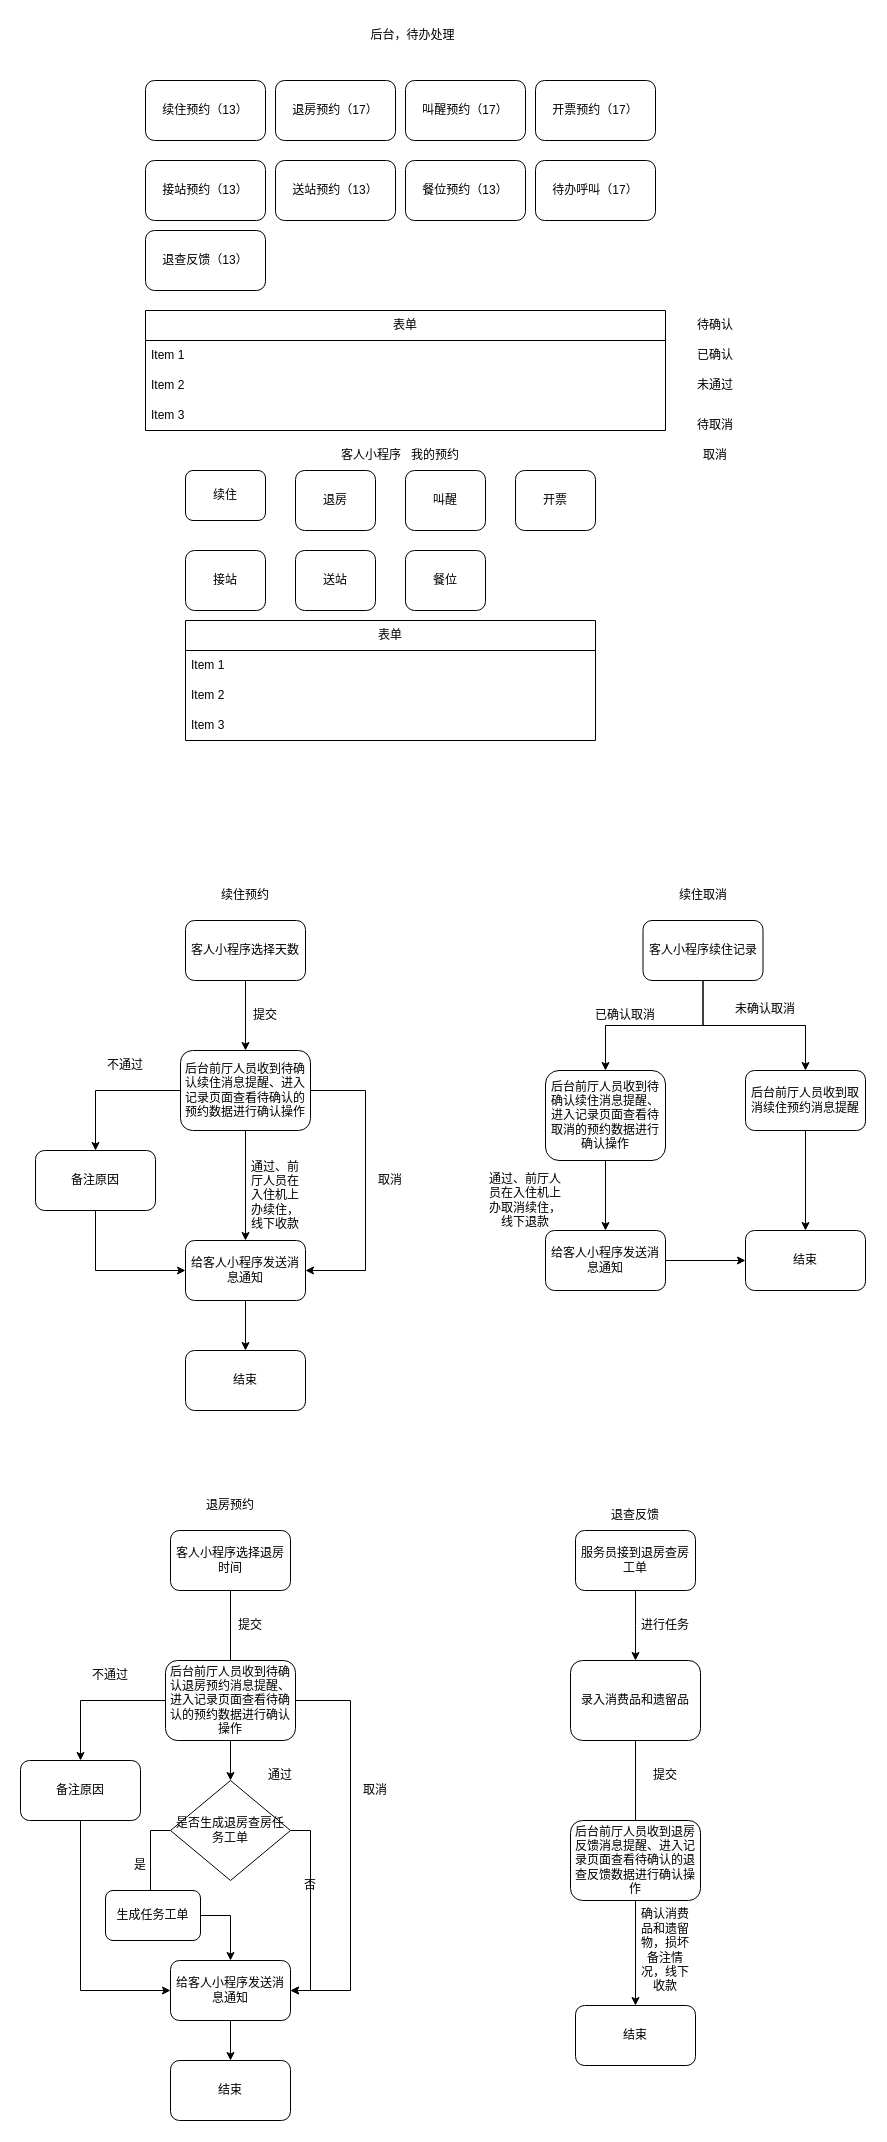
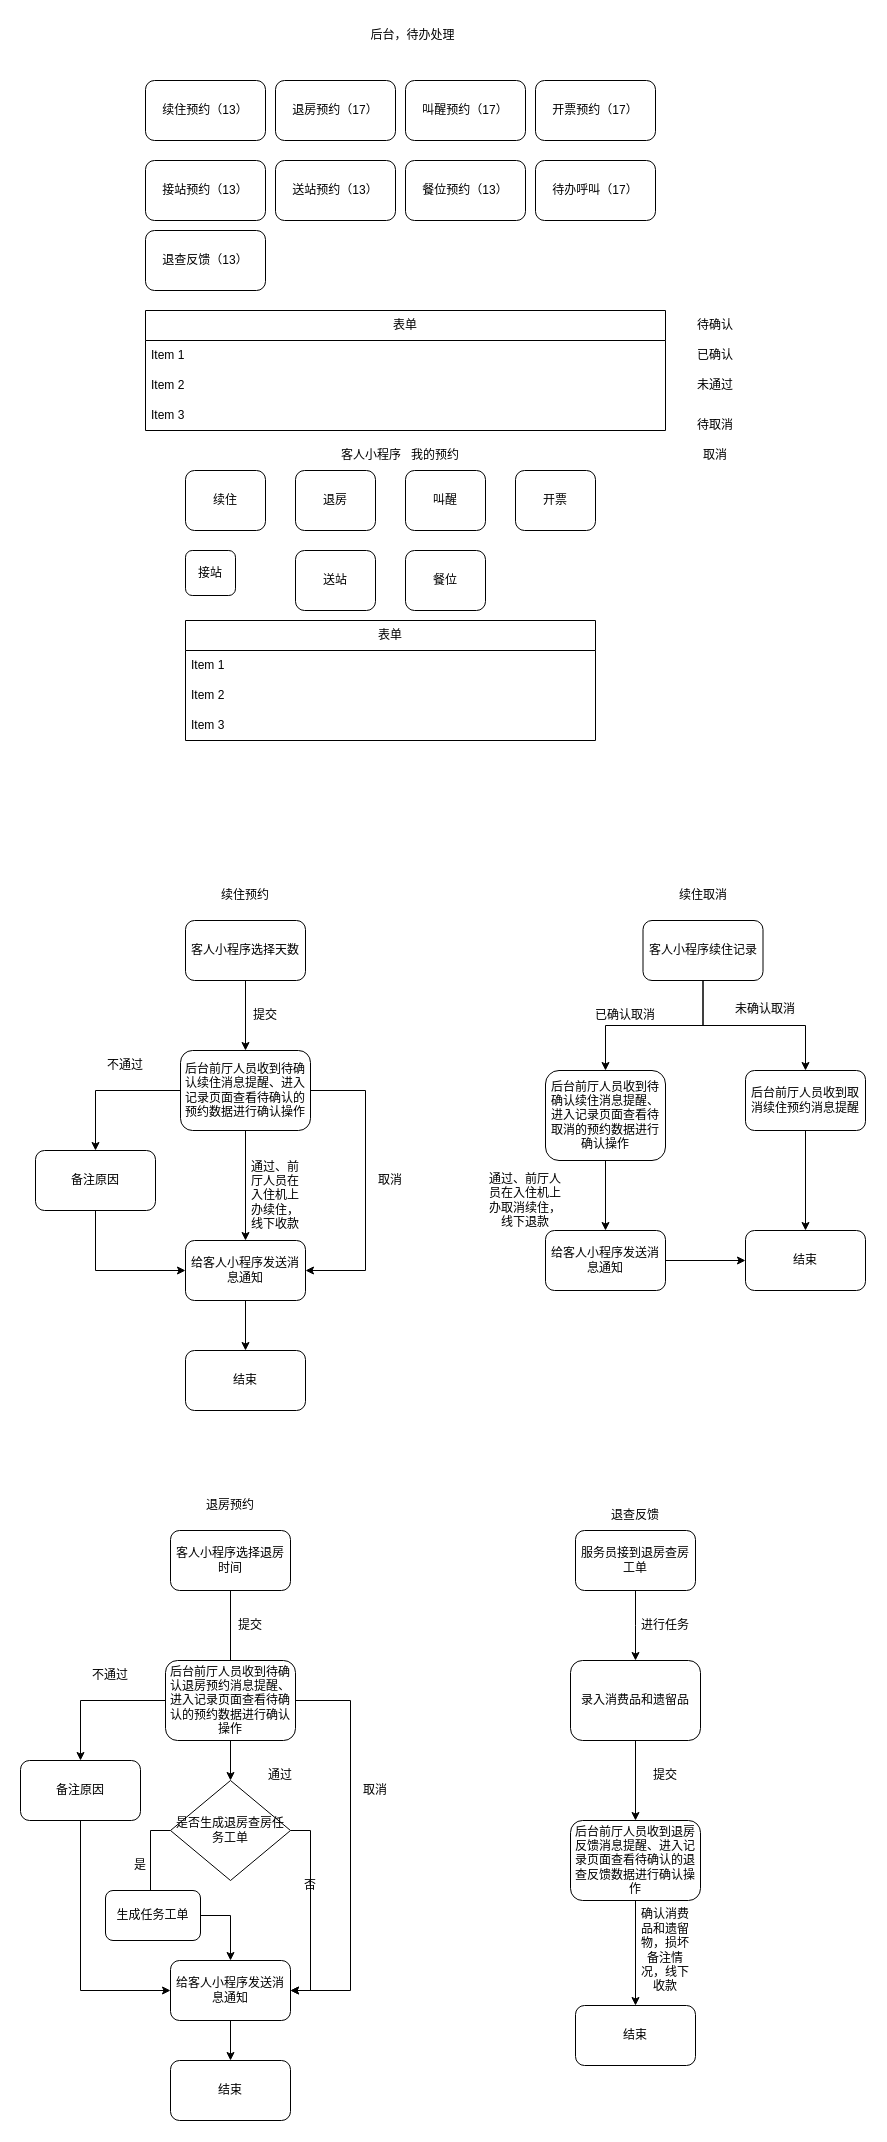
node "续住": size 80x50 -> 80x60
node "接站": size 80x60 -> 50x45
edge "录入消费品和遗留品" -- "后台前厅人员收到退房反馈消息提醒、进入记录页面查看待确认的退查反馈数据进行确认操作": arrowhead none -> classic
